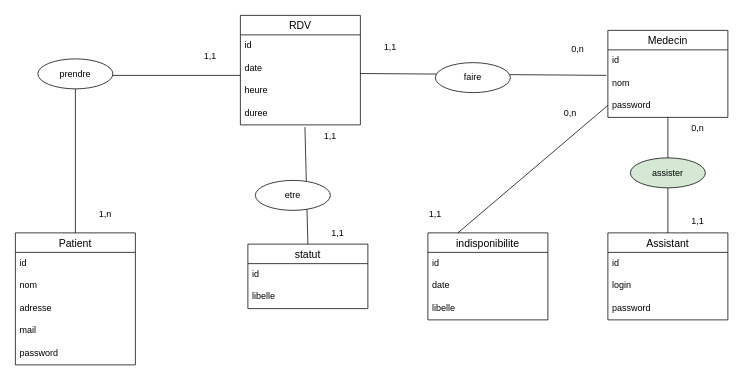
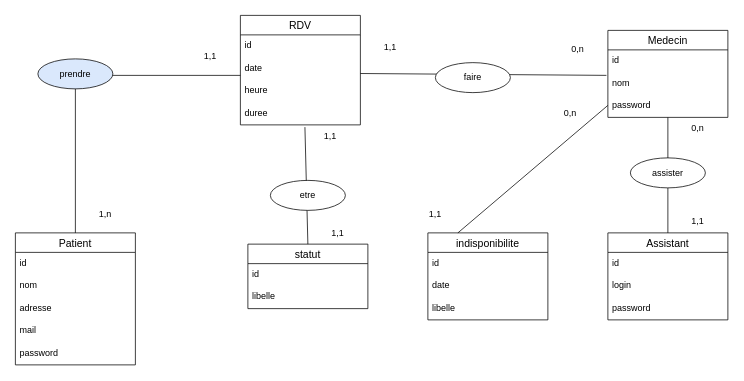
node "prendre": fillcolor #ffffff -> #dae8fc
node "assister": fillcolor #d5e8d4 -> #ffffff
node "etre": moved (293, 195) -> (308, 195)
